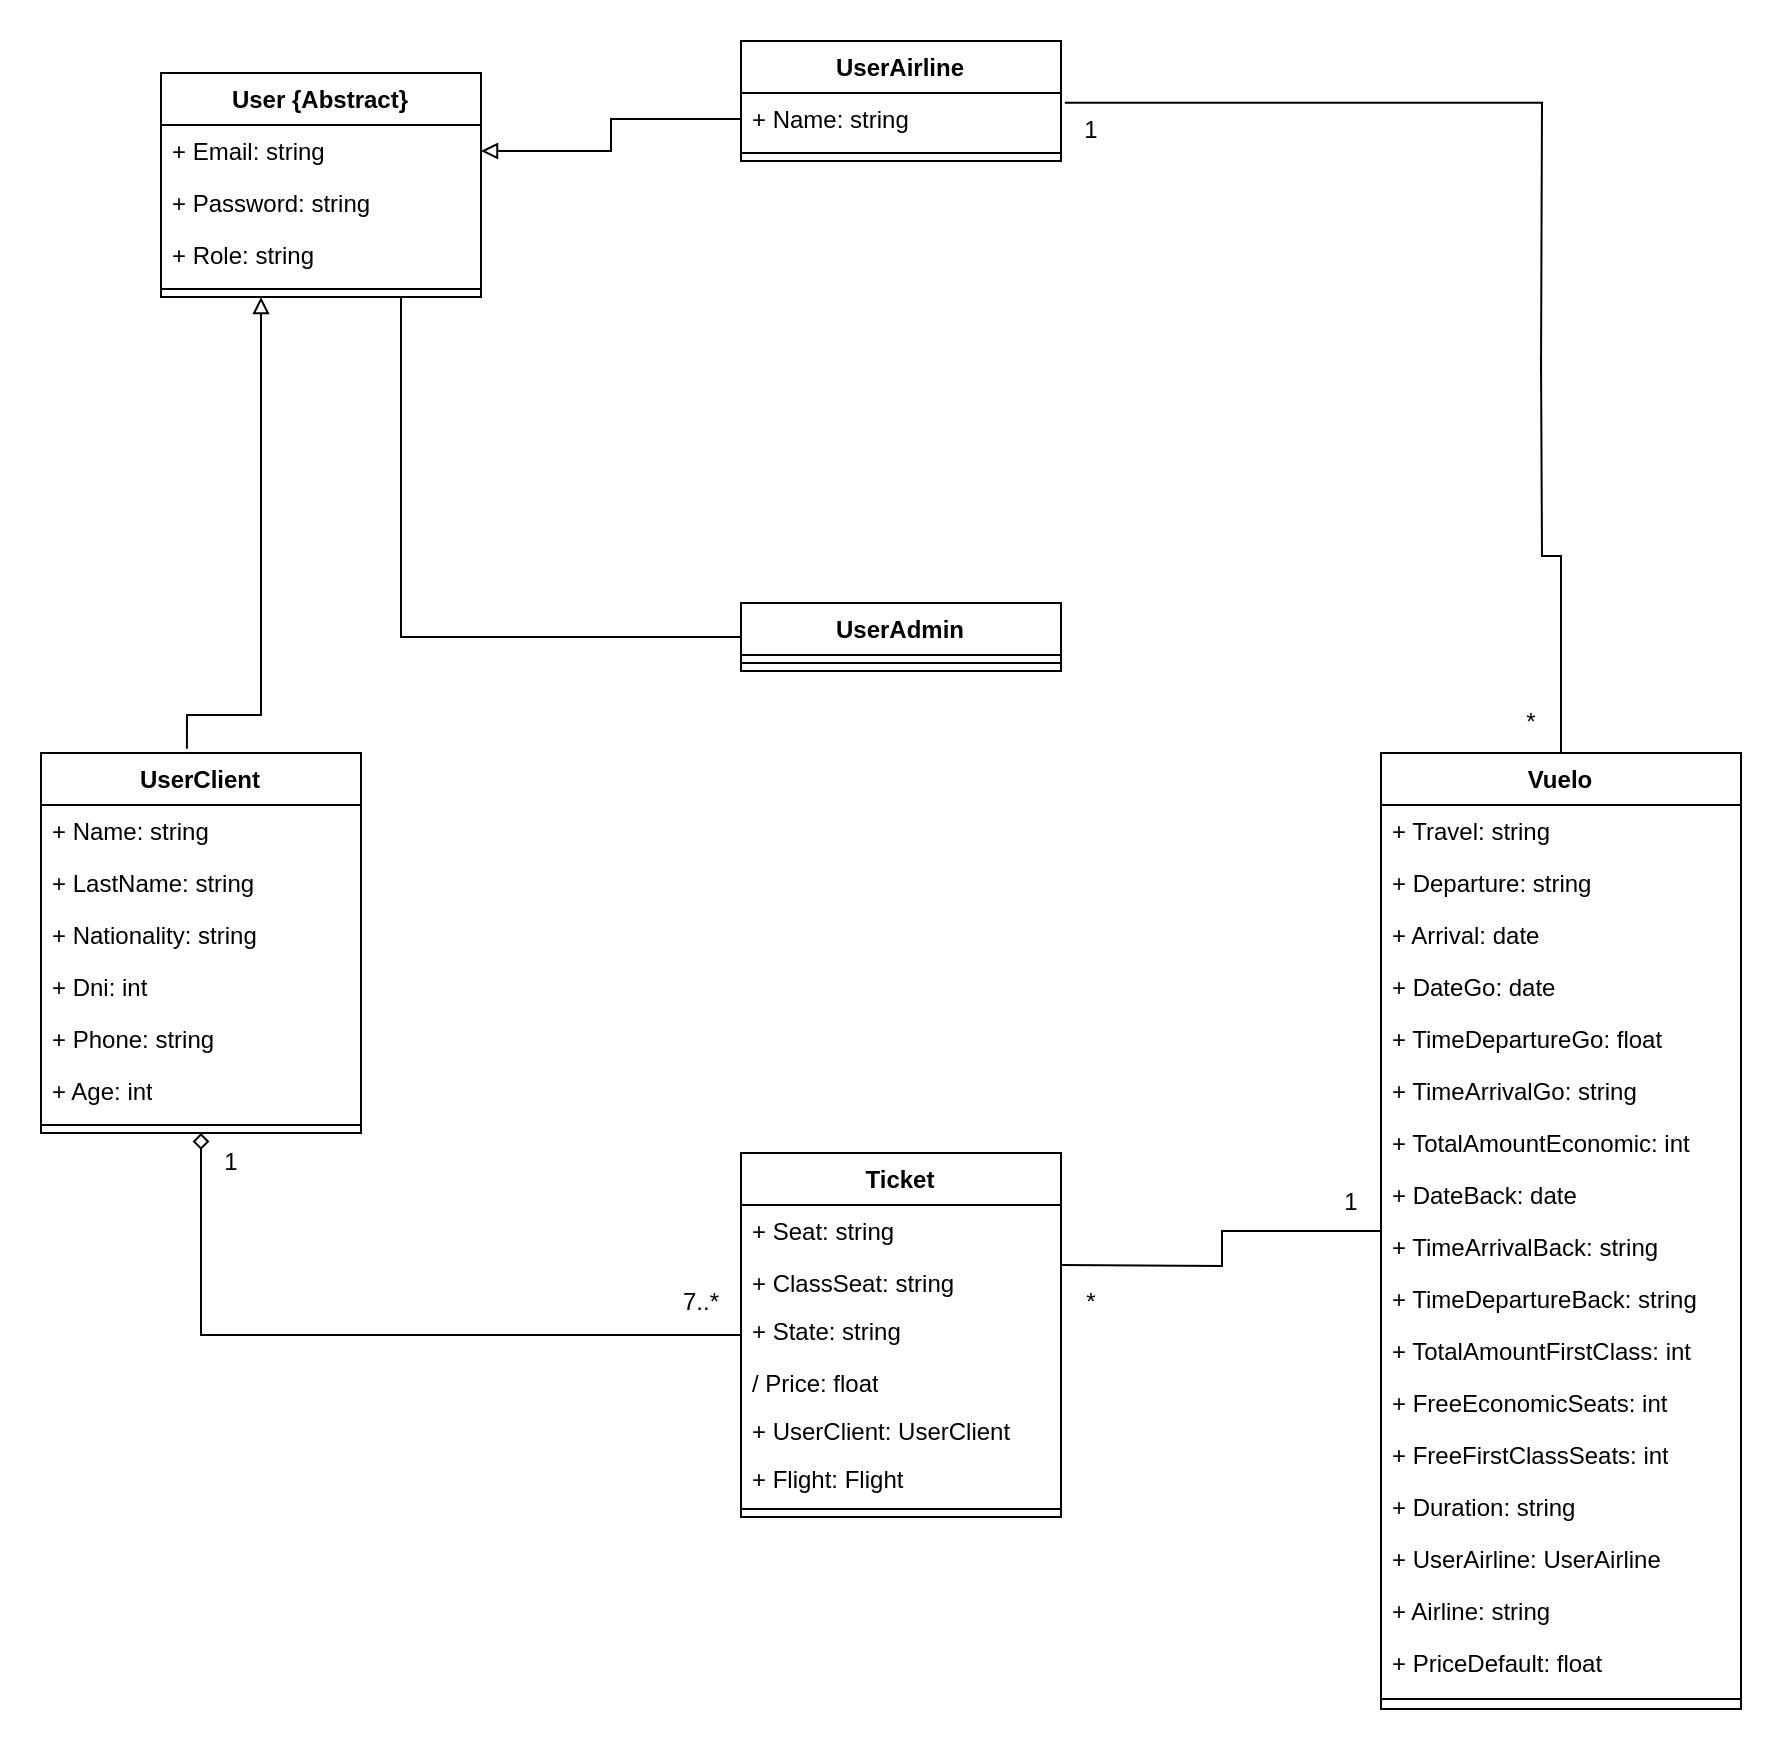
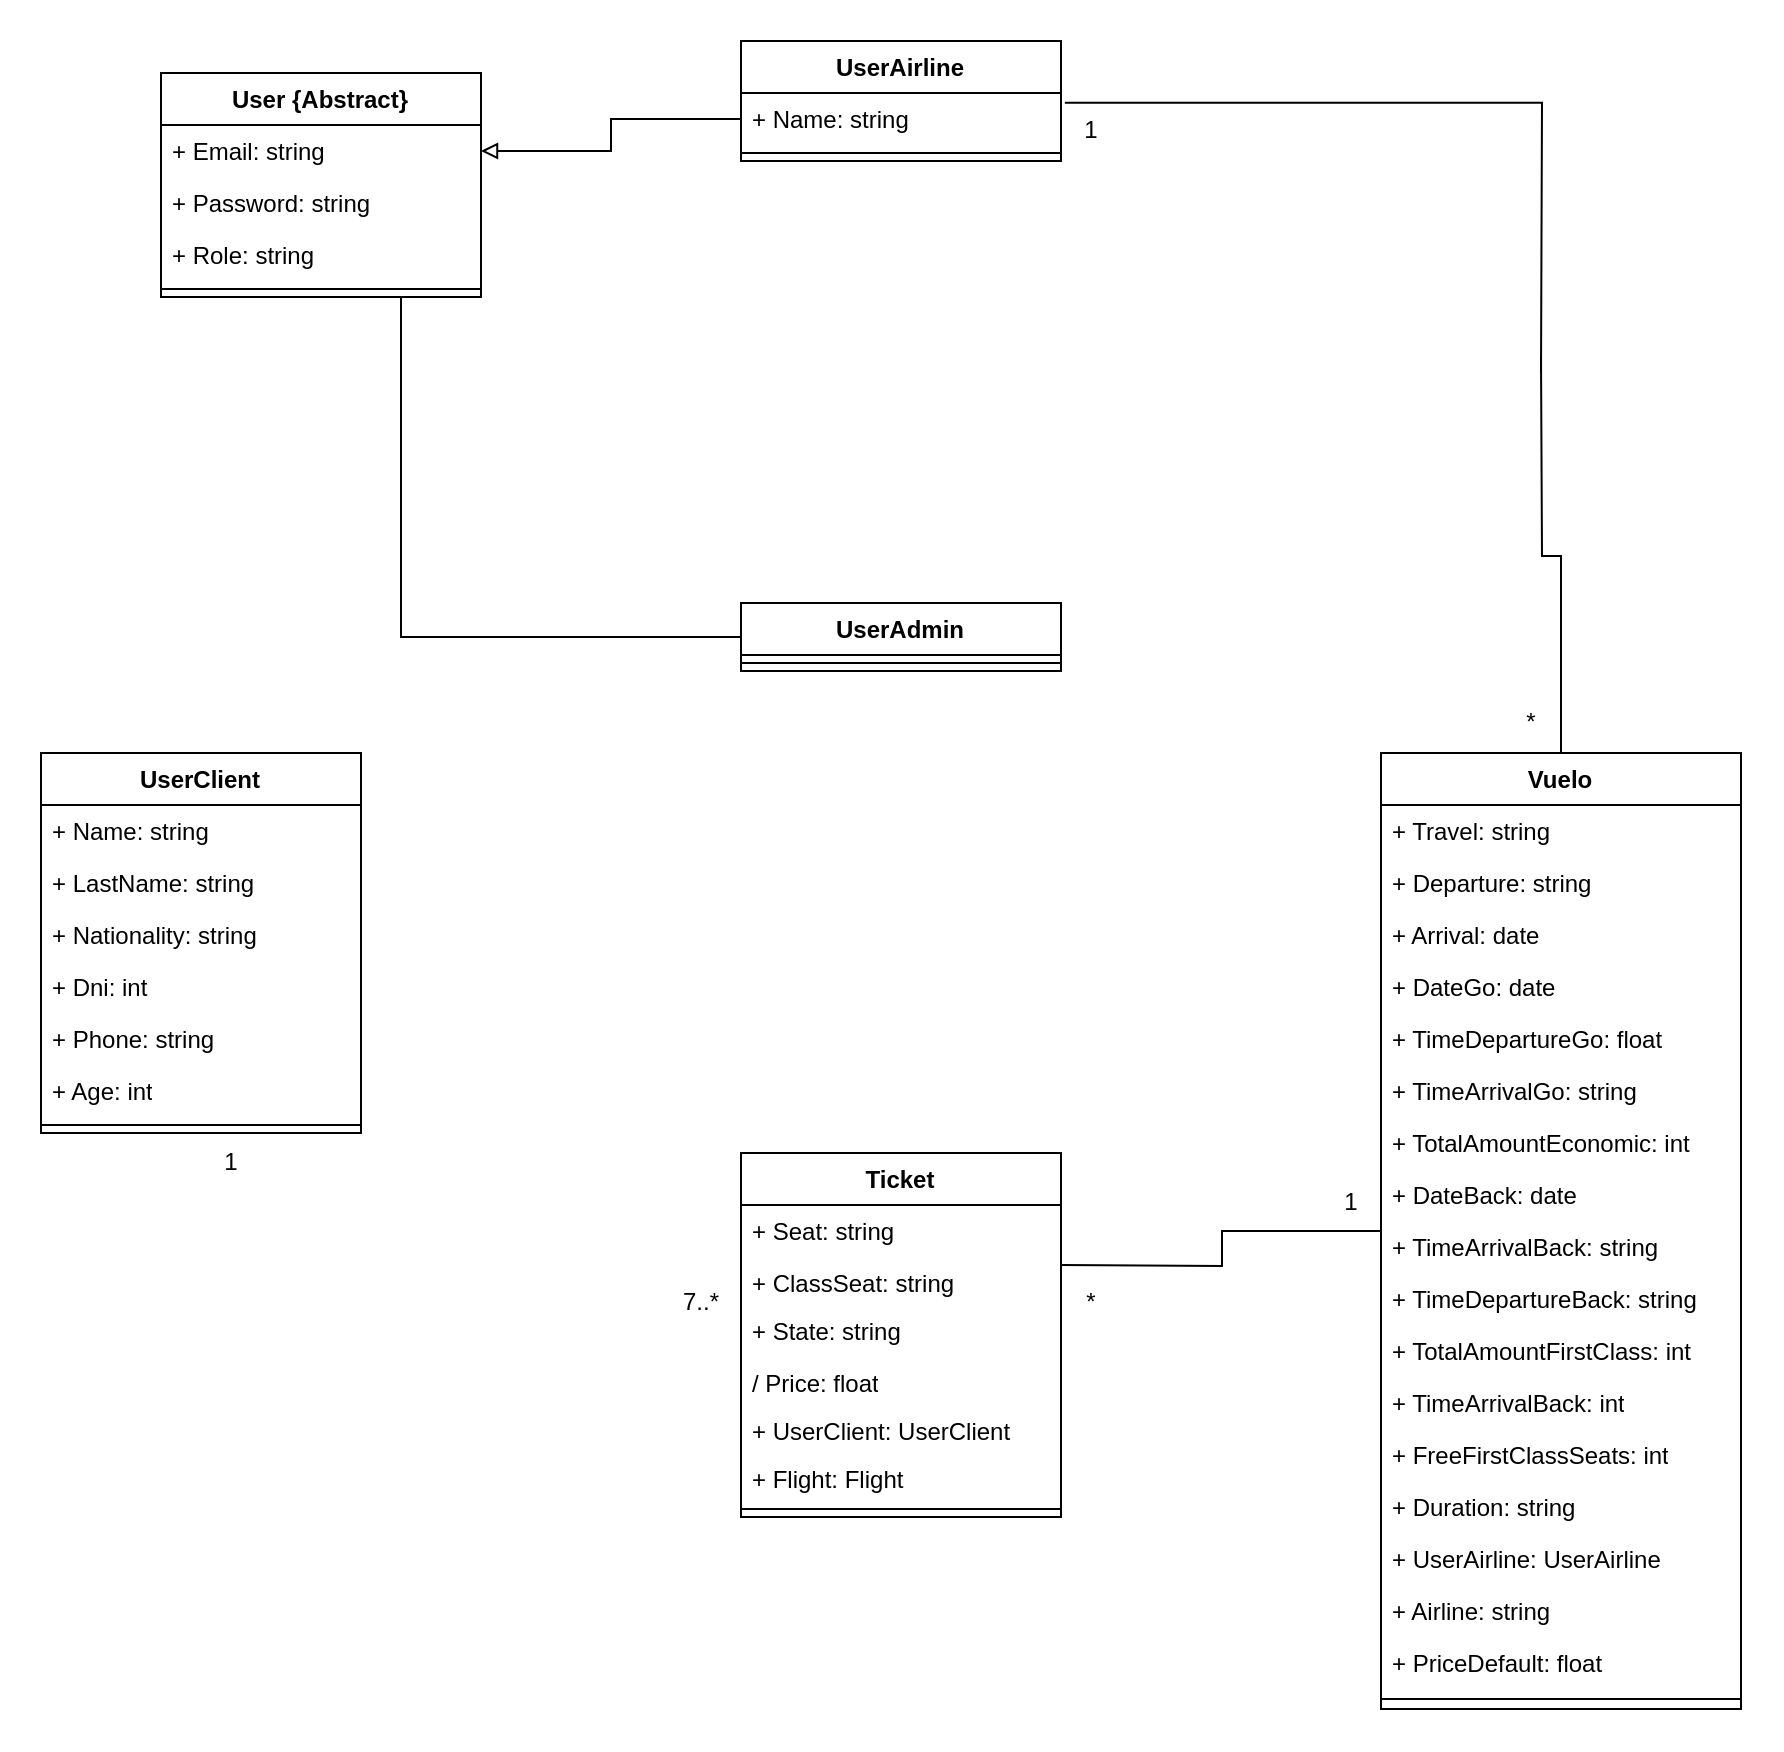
edge "UserClient" -> "User {Abstract}": removed
edge "Ticket" -> "UserClient": removed
node "+ FreeEconomicSeats: int": label "+ FreeEconomicSeats: int" -> "+ TimeArrivalBack: int"
